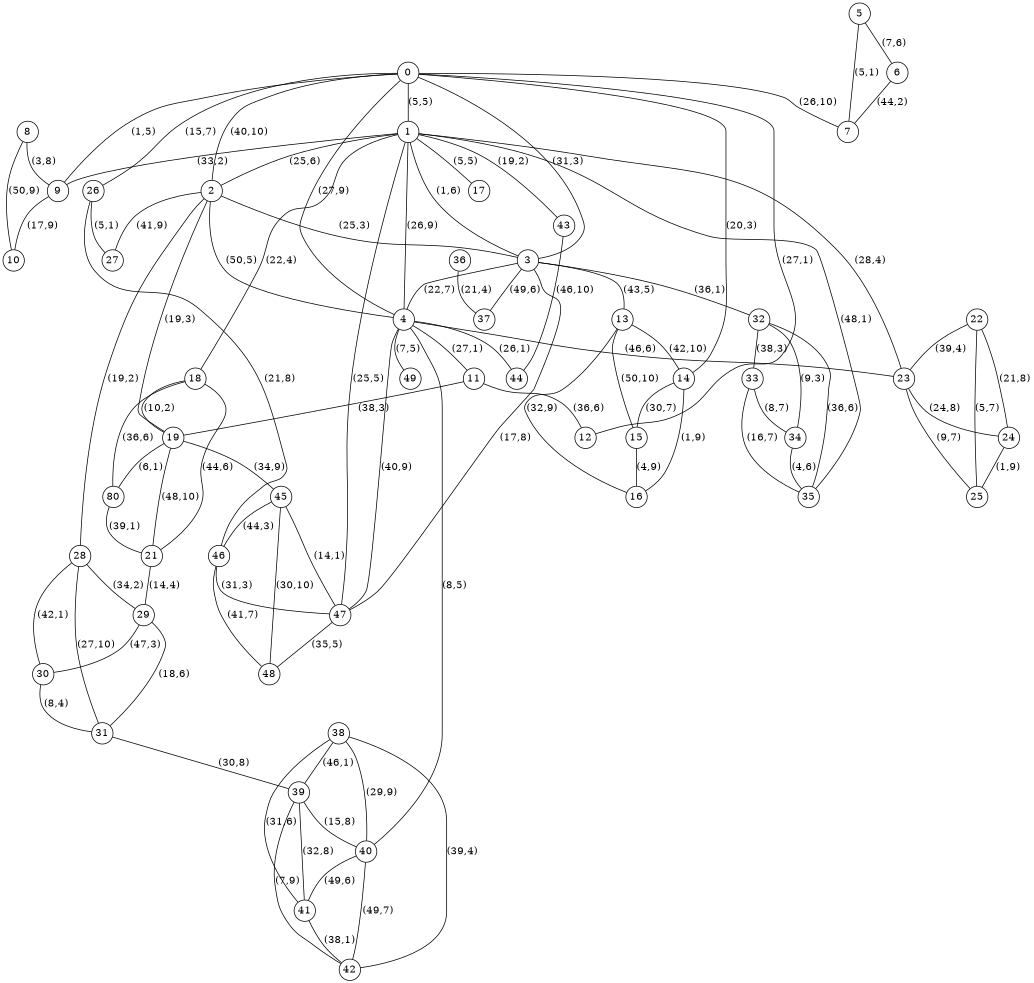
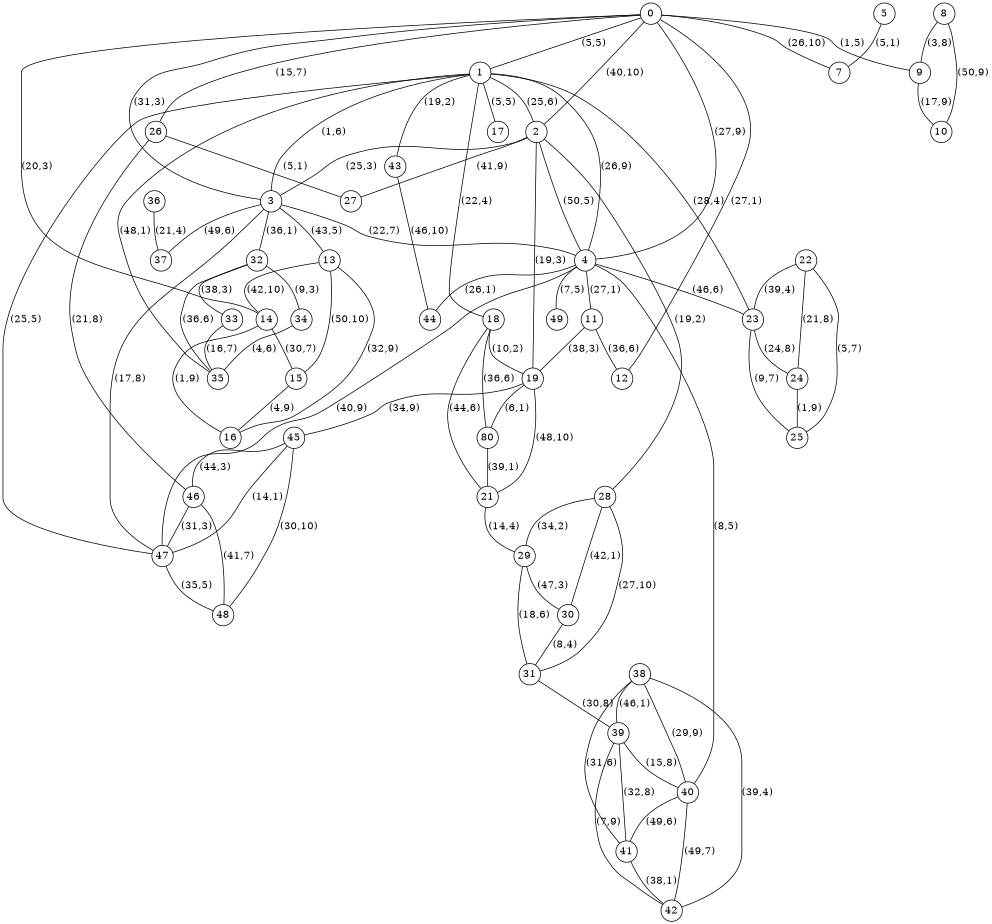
node "6": removed
edge "1" -- "9": removed, label "(33,2)"
edge "33" -- "34": removed, label "(8,7)"
